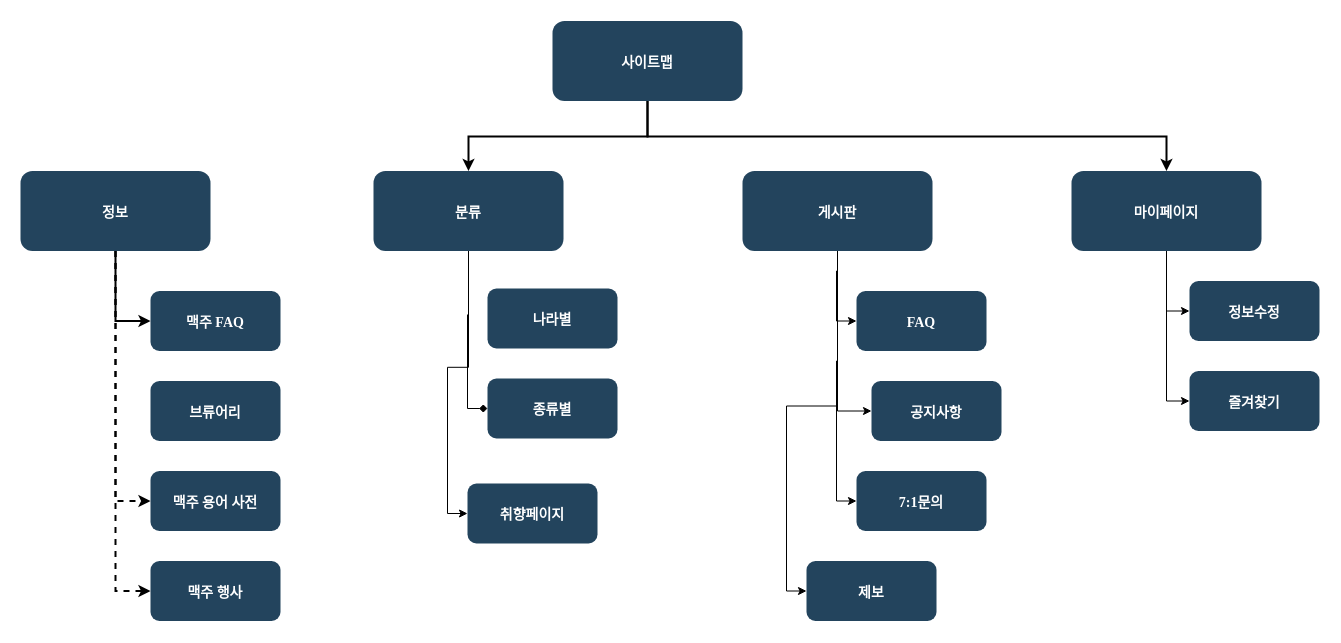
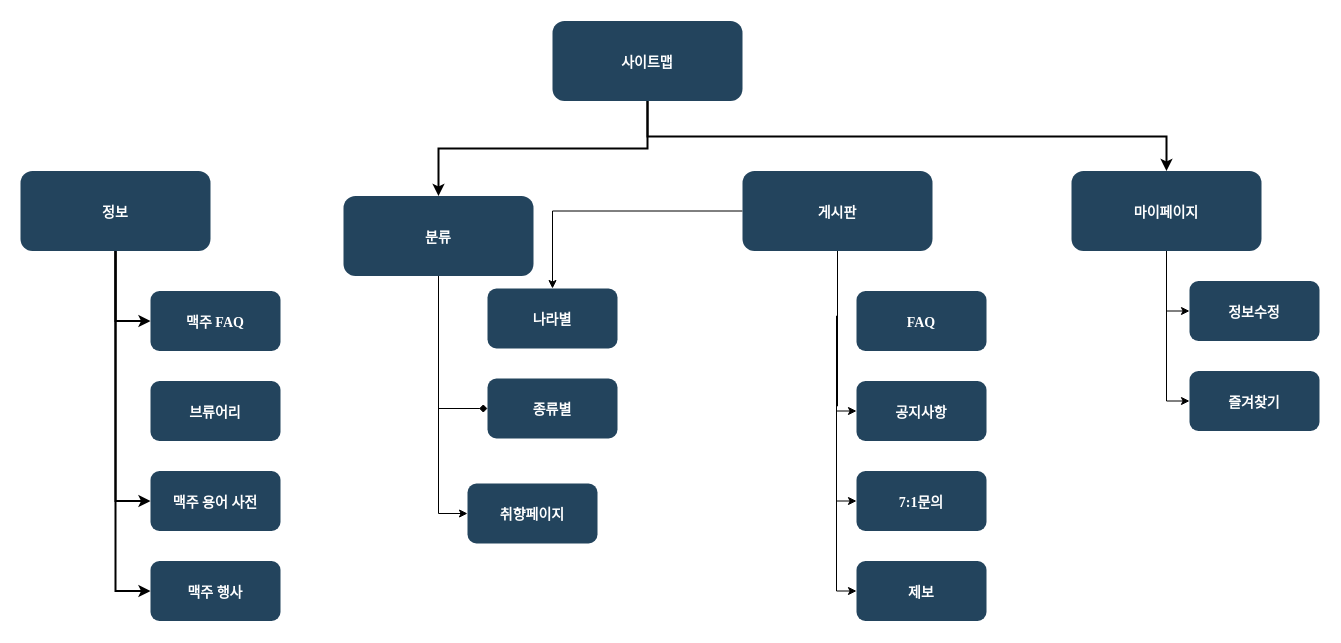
node "분류": moved (469, 211) -> (439, 236)
edge "게시판" -> "FAQ": now "게시판" -> "나라별"
node "공지사항": moved (937, 411) -> (922, 411)
edge "정보" -> "맥주 용어 사전": style dashed -> solid
edge "정보" -> "맥주 행사": style dashed -> solid
node "제보": moved (872, 591) -> (922, 591)
